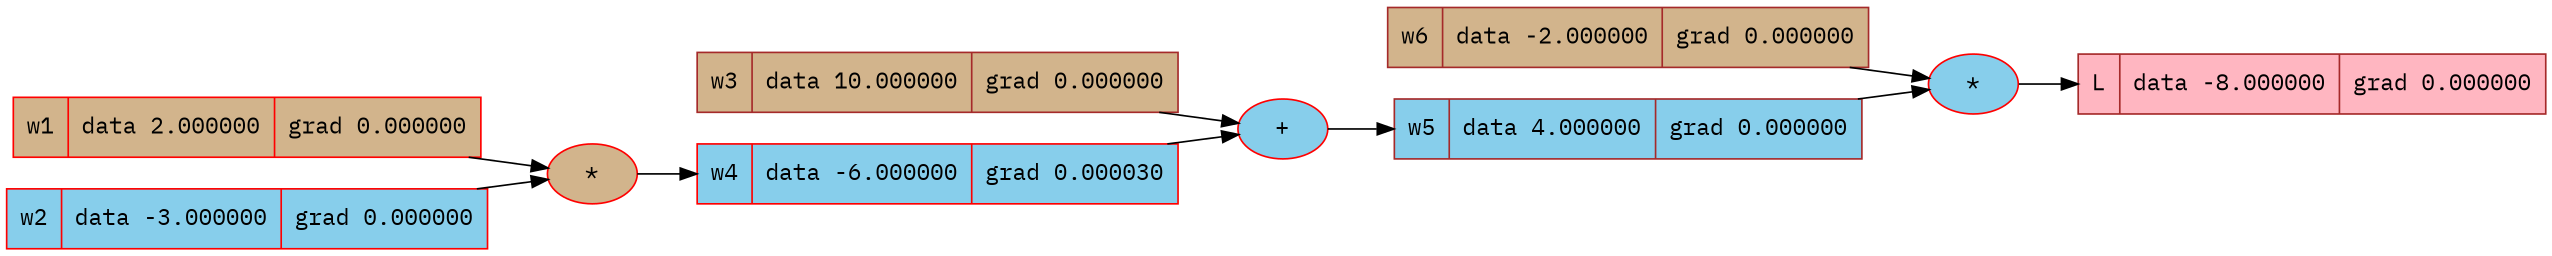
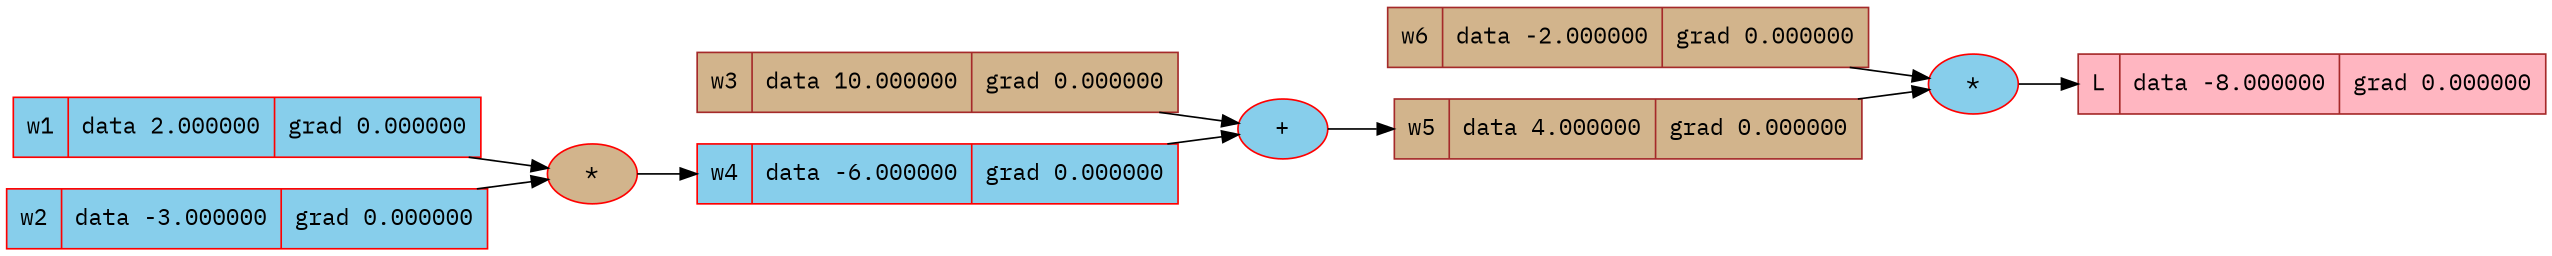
node "w1": fillcolor tan -> skyblue
node "w5": fillcolor skyblue -> tan
node "w4": text "grad 0.000030" -> "grad 0.000000"
